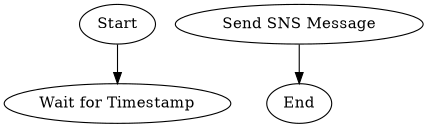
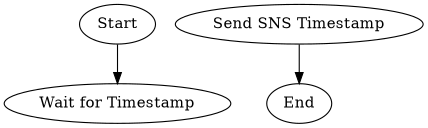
node "Send SNS Message": label "Send SNS Message" -> "Send SNS Timestamp"
